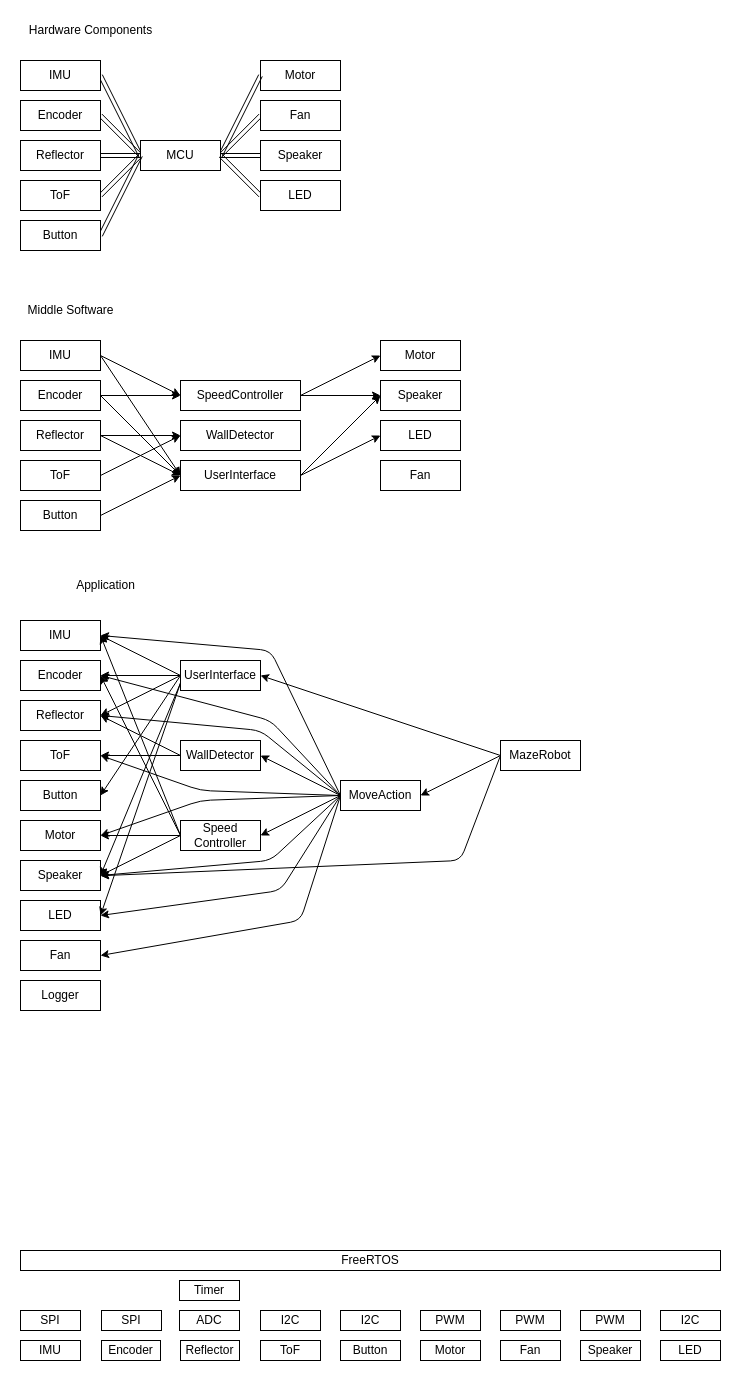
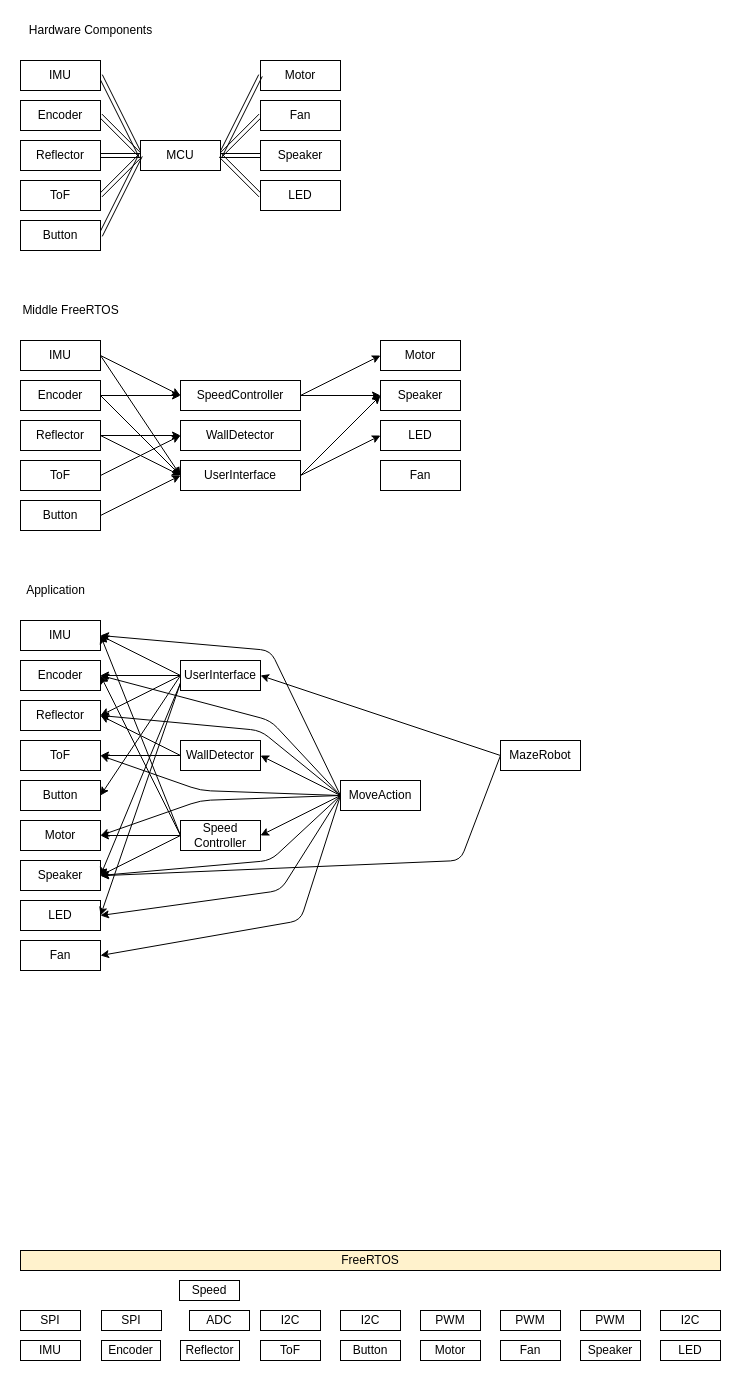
node "Middle Software": label "Middle Software" -> "Middle FreeRTOS"
node "Application": moved (106, 586) -> (56, 591)
edge "MazeRobot" -> "MoveAction": removed
node "Logger": removed
node "FreeRTOS": fillcolor #ffffff -> #fff2cc
node "Timer": label "Timer" -> "Speed"
node "ADC": moved (210, 1321) -> (220, 1321)
